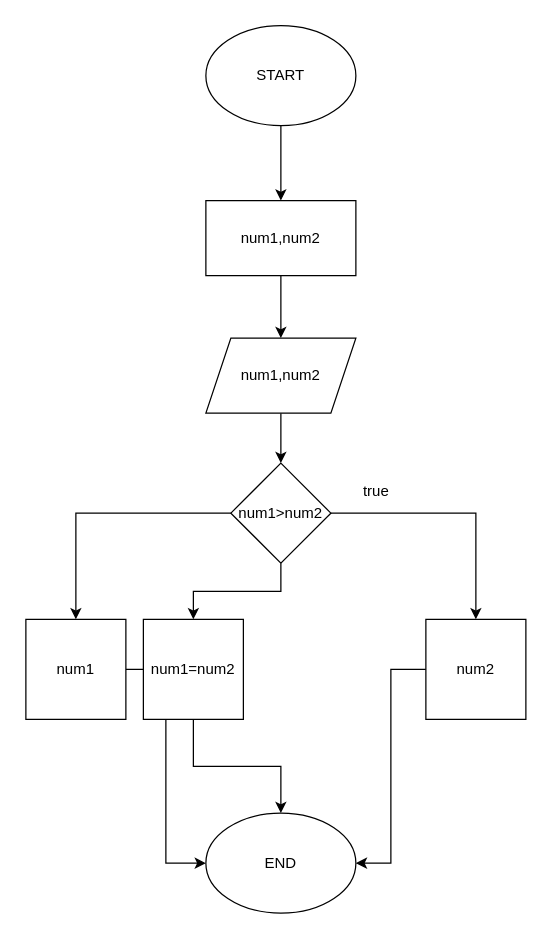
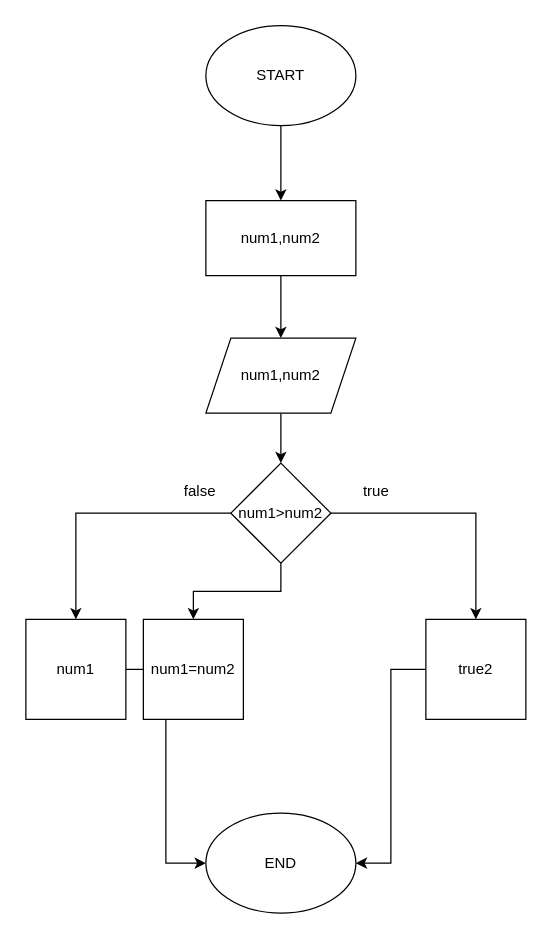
node "false": added
node "num2": label "num2" -> "true2"
edge "num1=num2" -> "END": removed
